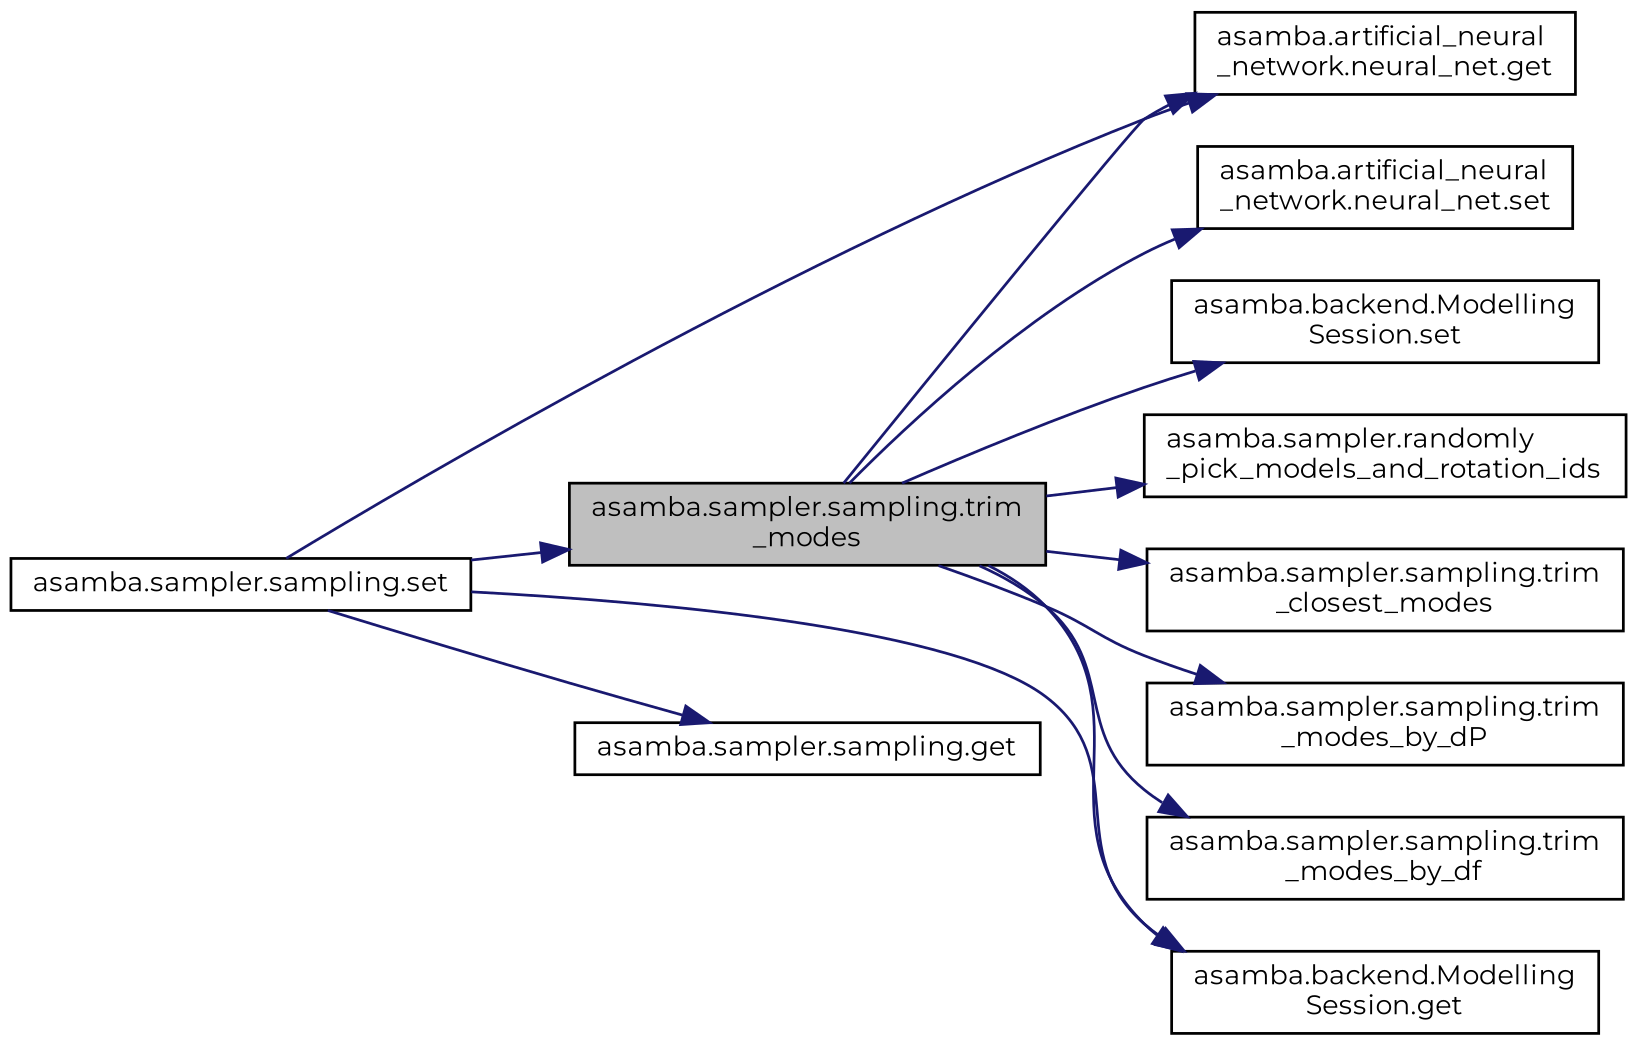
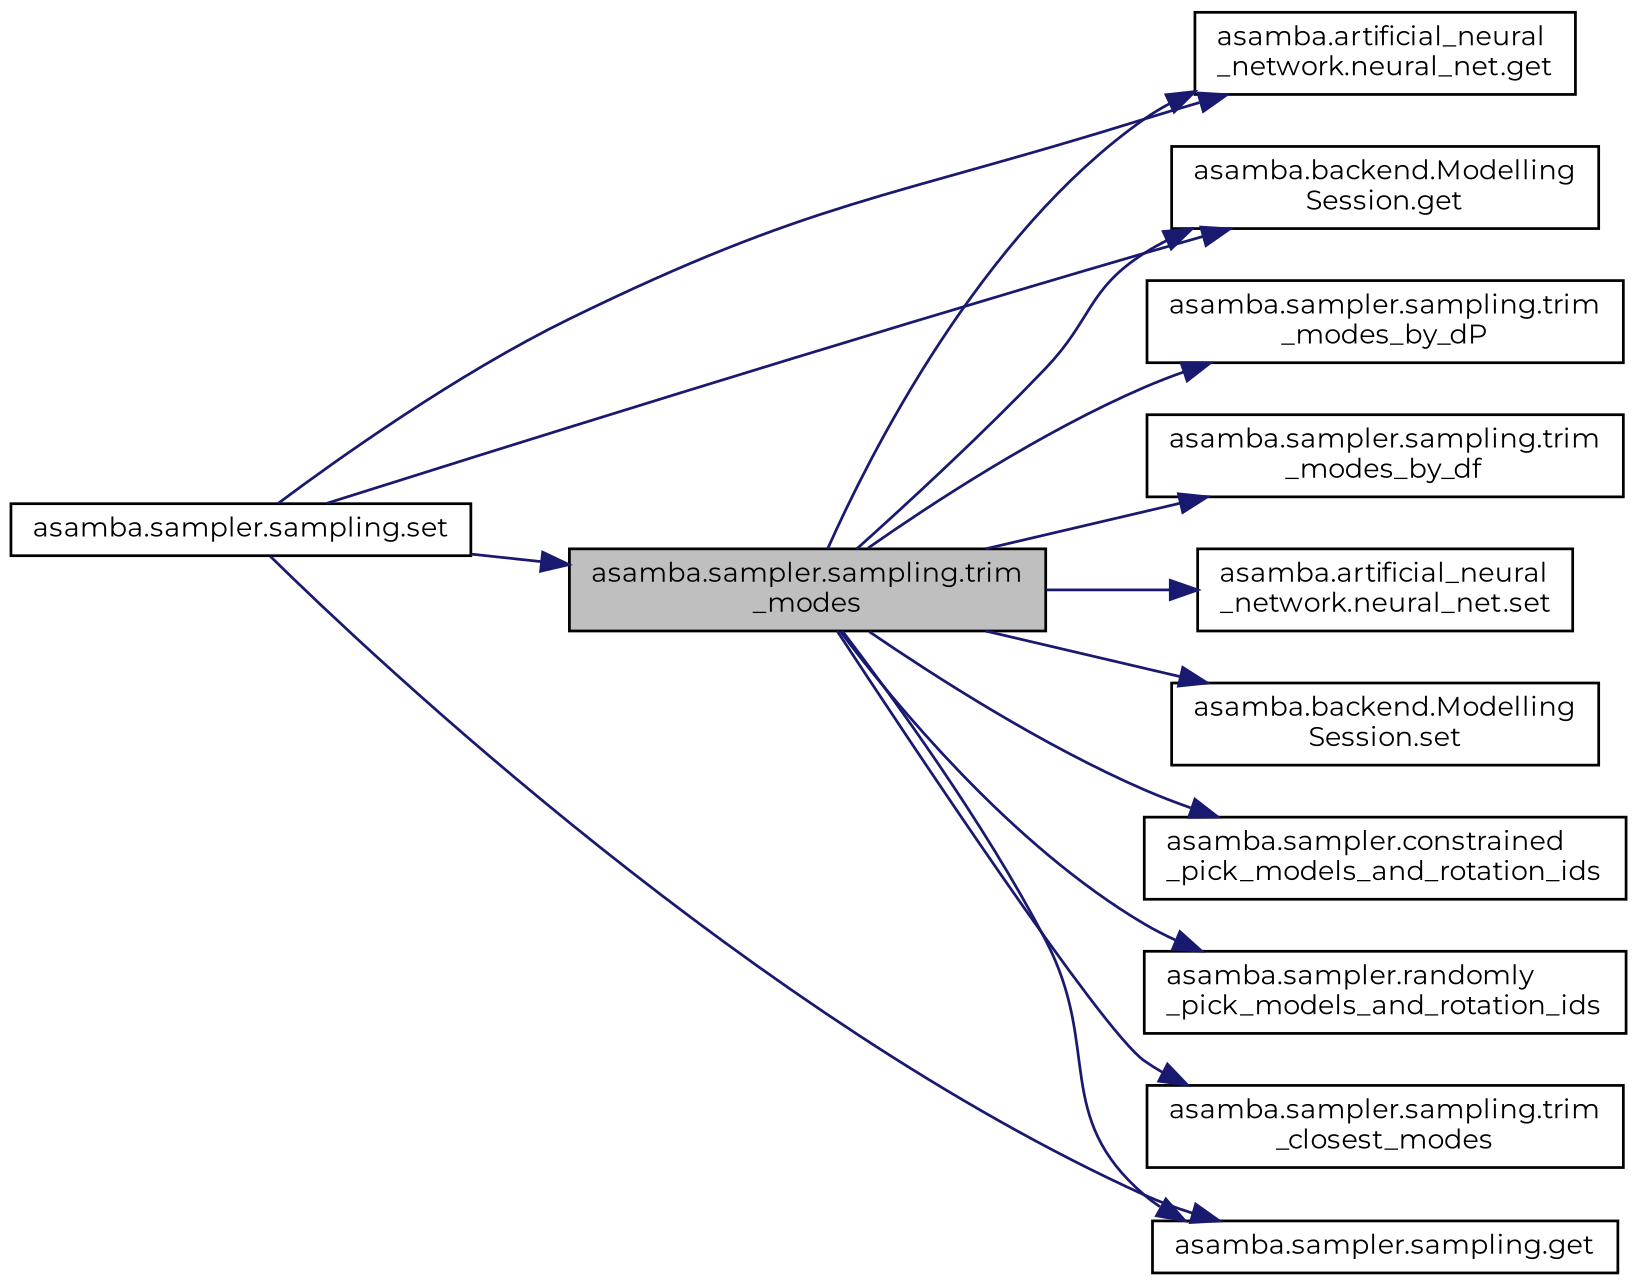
node "asamba.sampler.constrained _pick_models_and_rotation_ids": added
edge "asamba.sampler.sampling.trim _modes" -> "asamba.sampler.sampling.get": added
